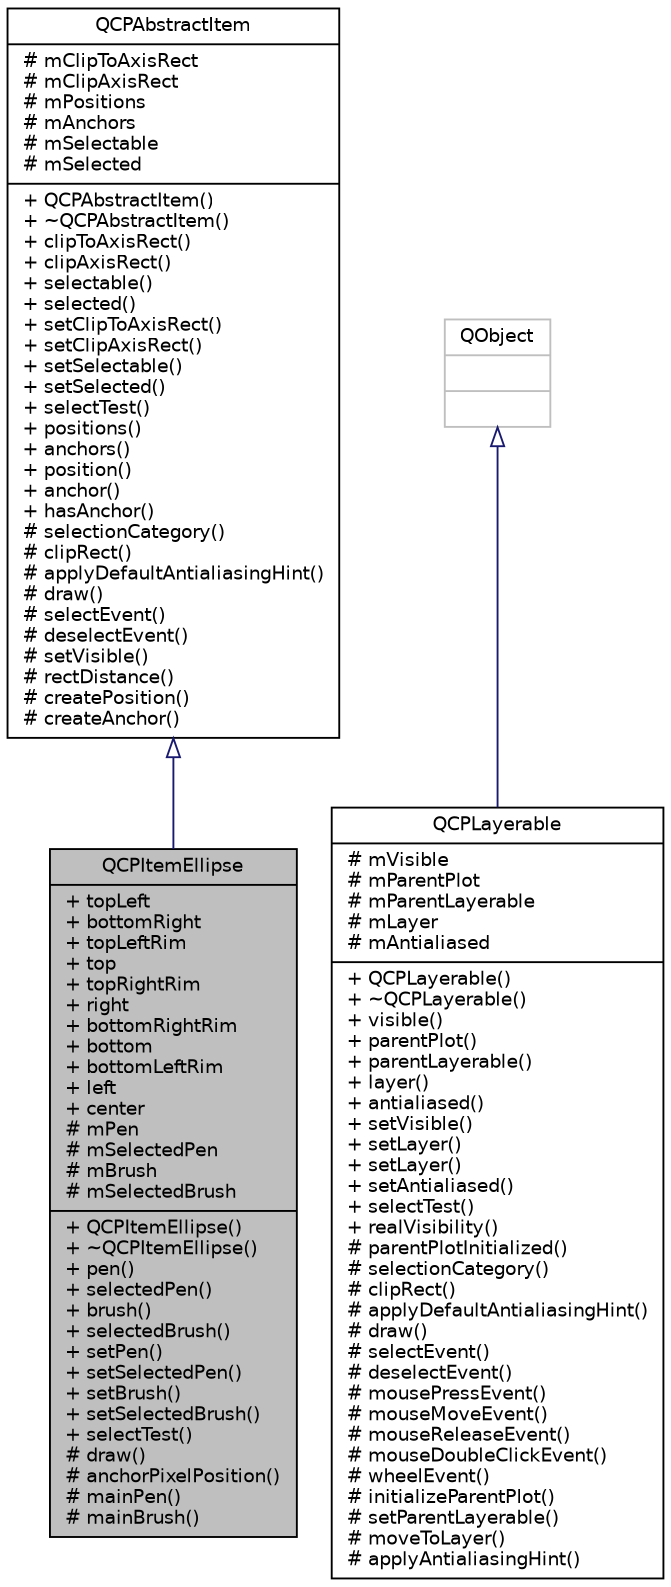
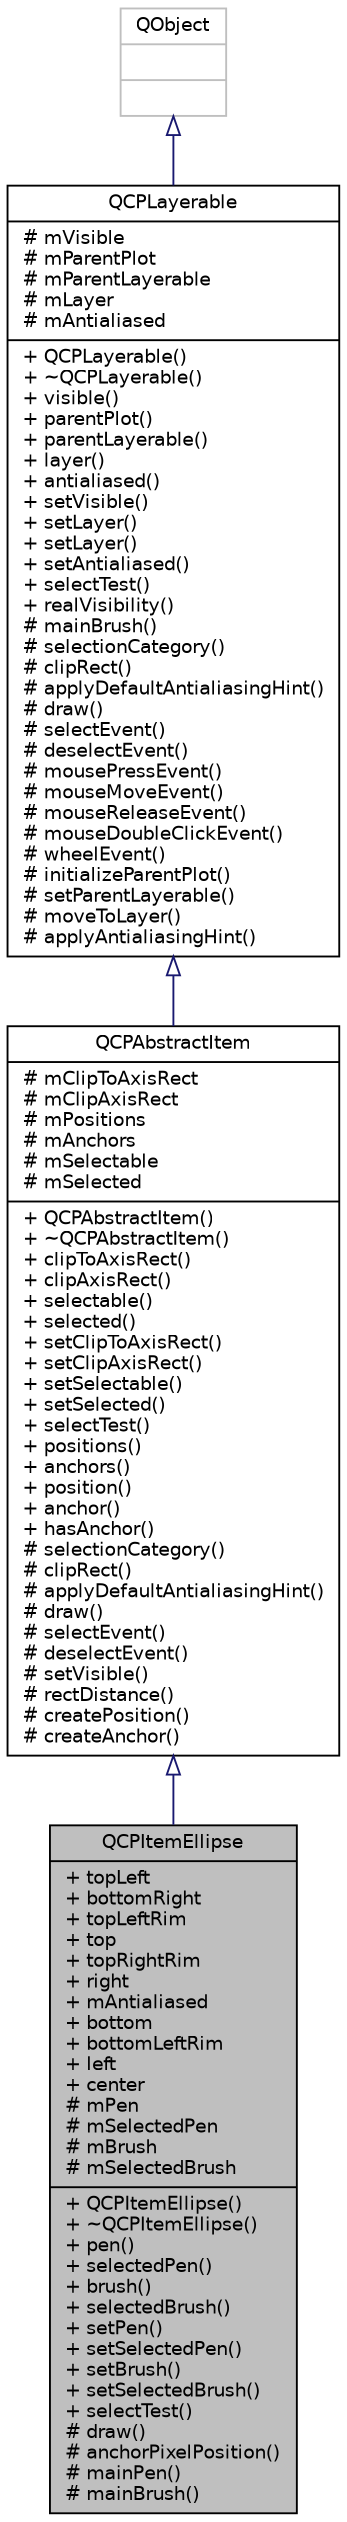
edge "QCPAbstractItem" -> "QCPLayerable": added
node "QCPItemEllipse": text "+ bottomRightRim" -> "+ mAntialiased"
node "QCPLayerable": text "# parentPlotInitialized()" -> "# mainBrush()"
